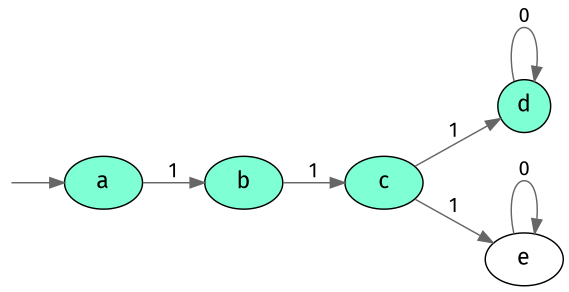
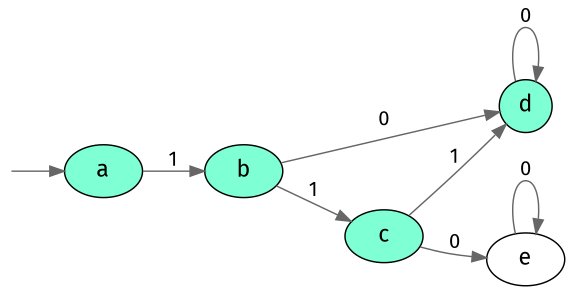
edge "b" -> "d": added, label "0"
edge "c" -> "e": label "1" -> "0"
